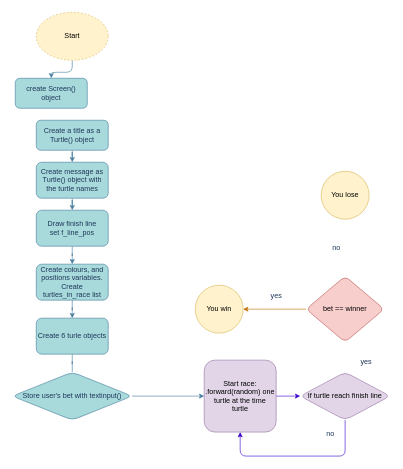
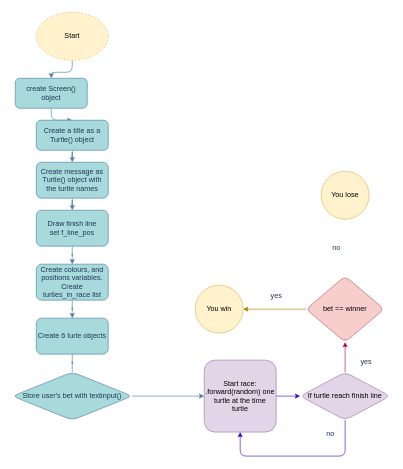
edge "create Screen() object" -> "Create a title as a Turtle() object": added
edge "If turtle reach finish line" -> "bet == winner": added
